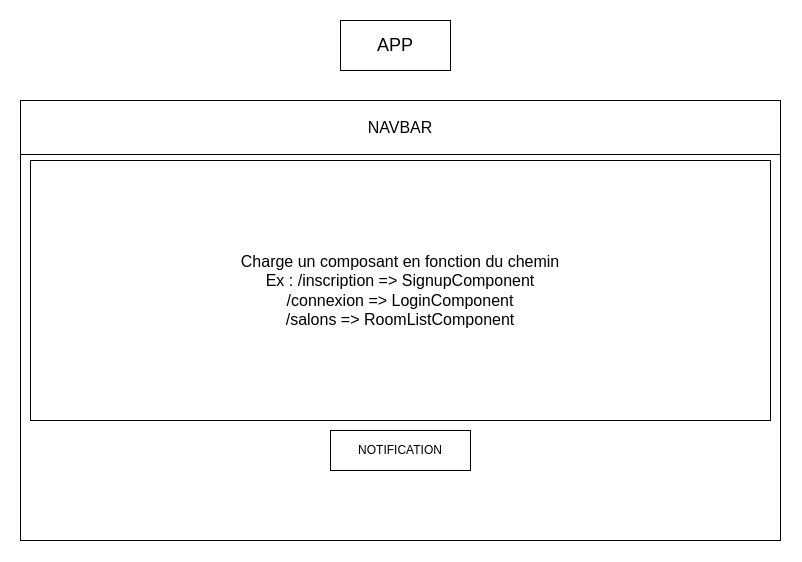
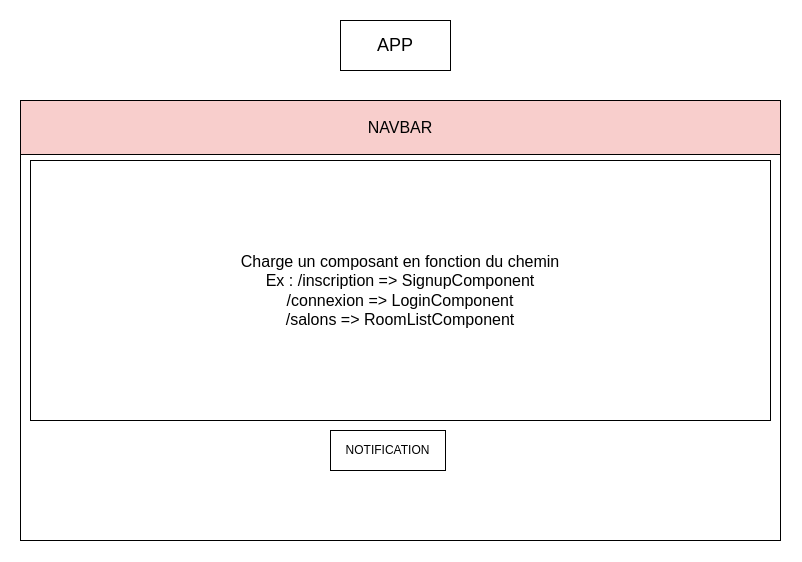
node "NAVBAR": fillcolor #ffffff -> #f8cecc
node "NOTIFICATION": size 140x40 -> 115x40
